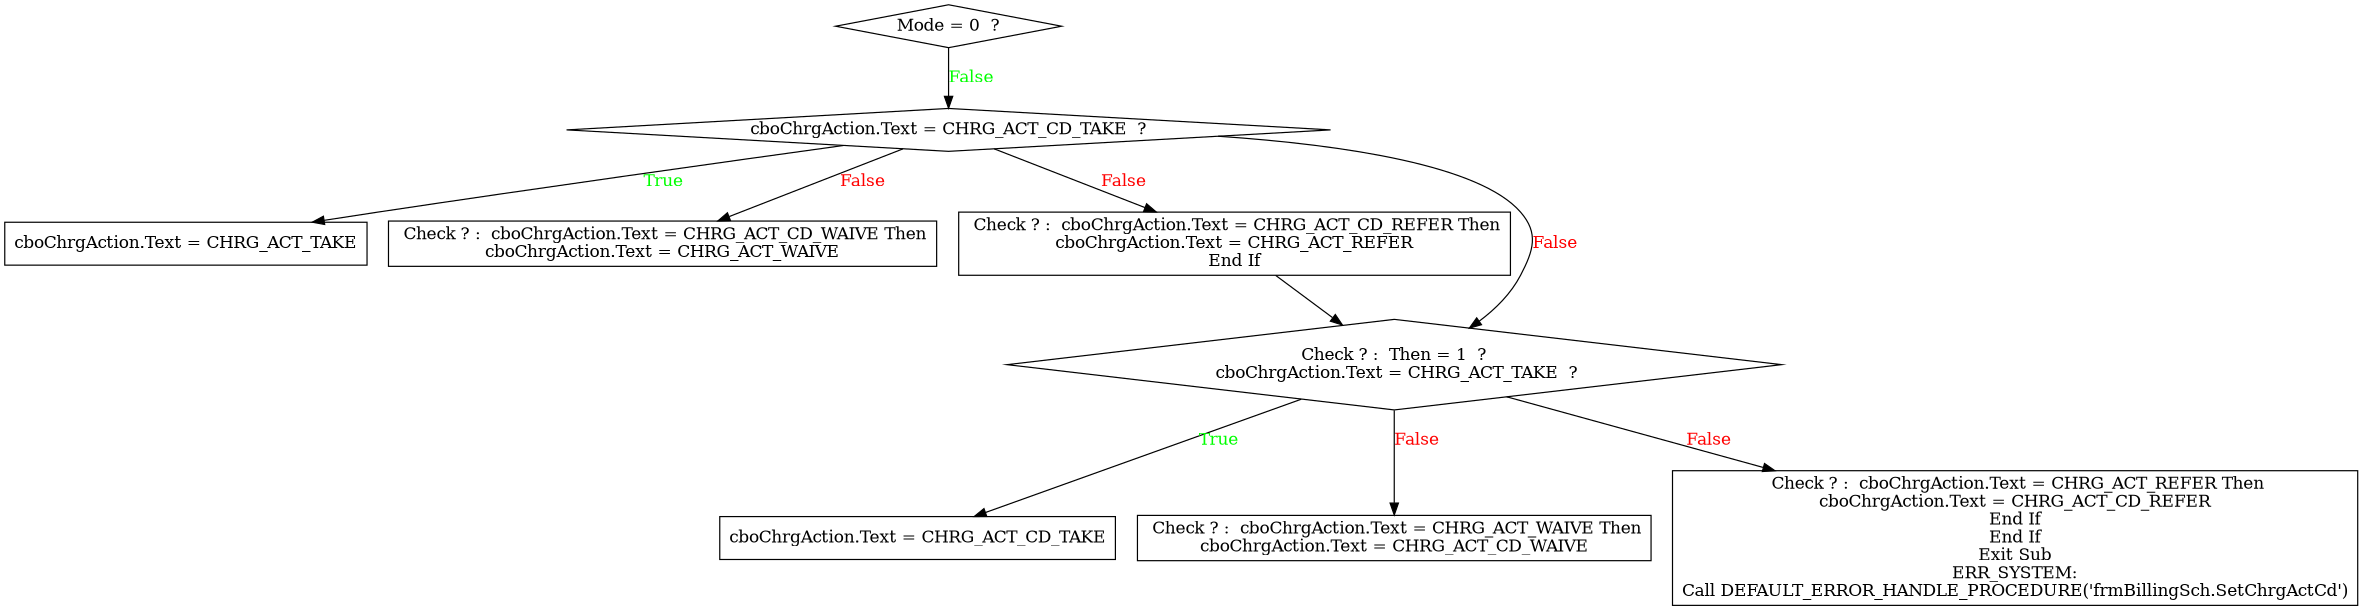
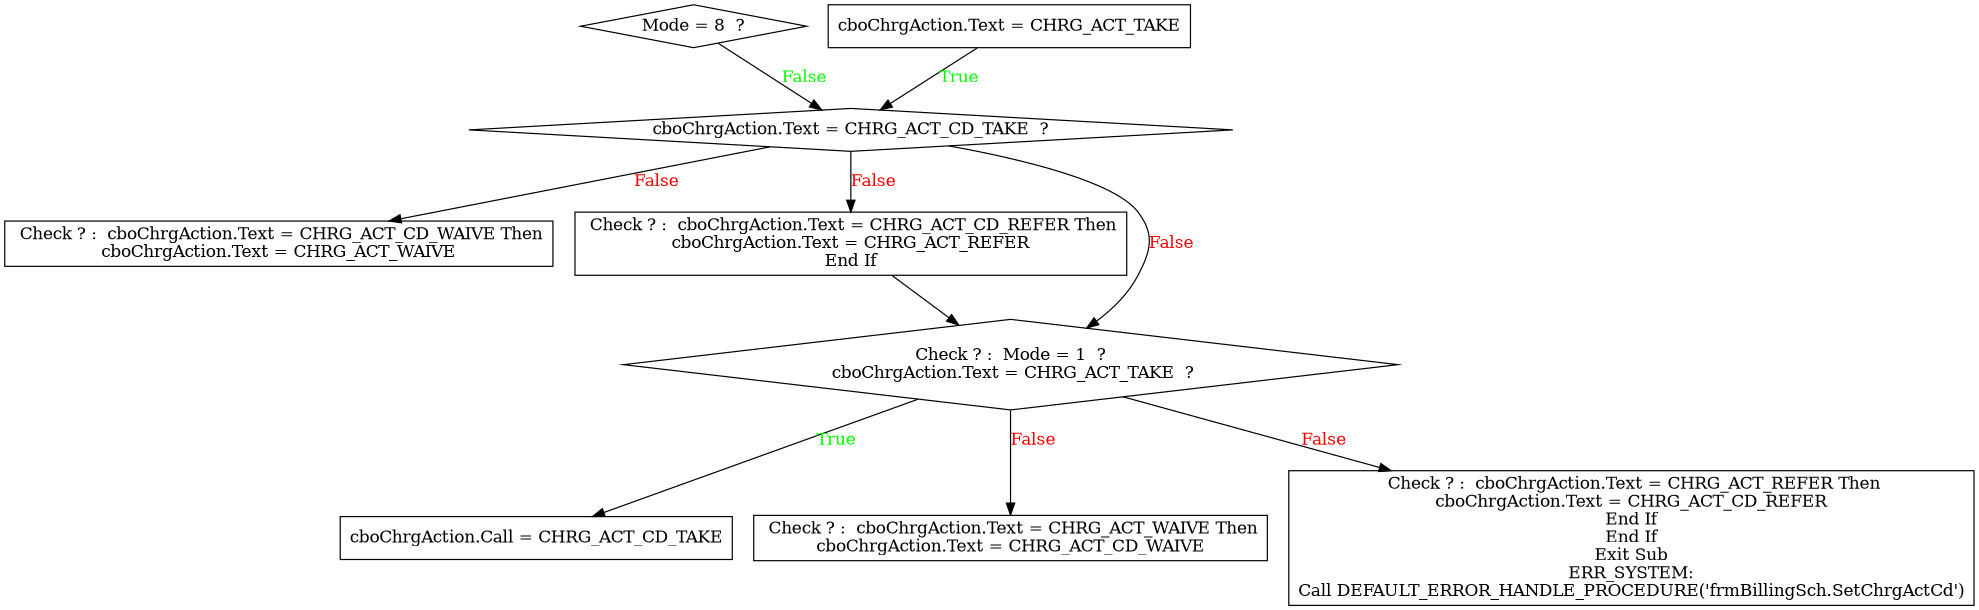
node "Mode = 0  ?": label "Mode = 0  ?" -> "Mode = 8  ?"
edge "cboChrgAction.Text = CHRG_ACT_CD_TAKE  ?" -> "cboChrgAction.Text = CHRG_ACT_TAKE": reversed
node "Check ? :  Then = 1  ? cboChrgAction.Text = CHRG_ACT_TAKE  ?": label "Check ? :  Then = 1  ? cboChrgAction.Text = CHRG_ACT_TAKE  ?" -> "Check ? :  Mode = 1  ? cboChrgAction.Text = CHRG_ACT_TAKE  ?"
node "cboChrgAction.Text = CHRG_ACT_CD_TAKE": label "cboChrgAction.Text = CHRG_ACT_CD_TAKE" -> "cboChrgAction.Call = CHRG_ACT_CD_TAKE"
